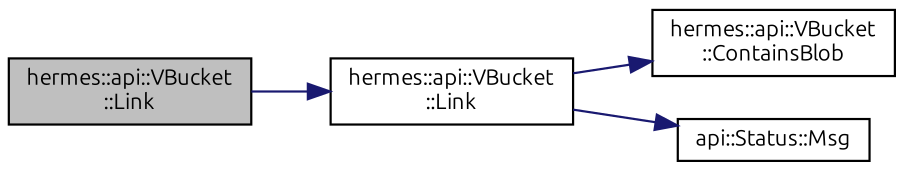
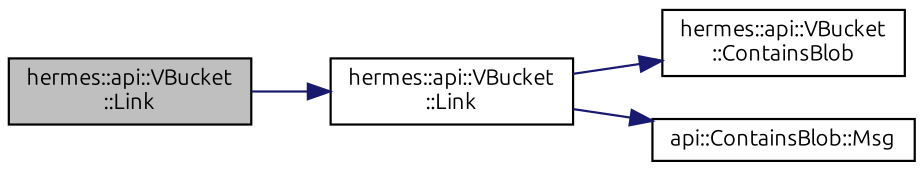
node "api::Status::Msg": label "api::Status::Msg" -> "api::ContainsBlob::Msg"
